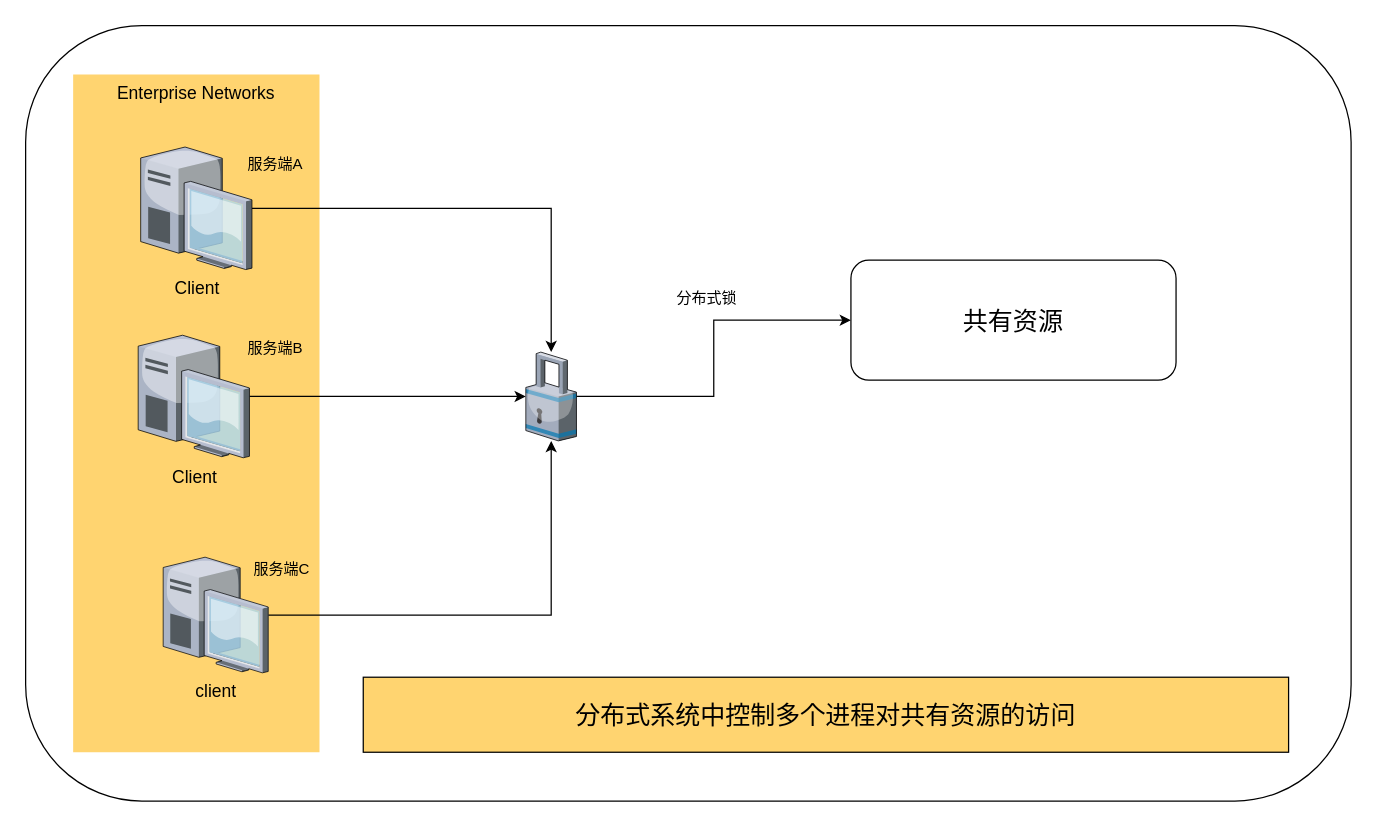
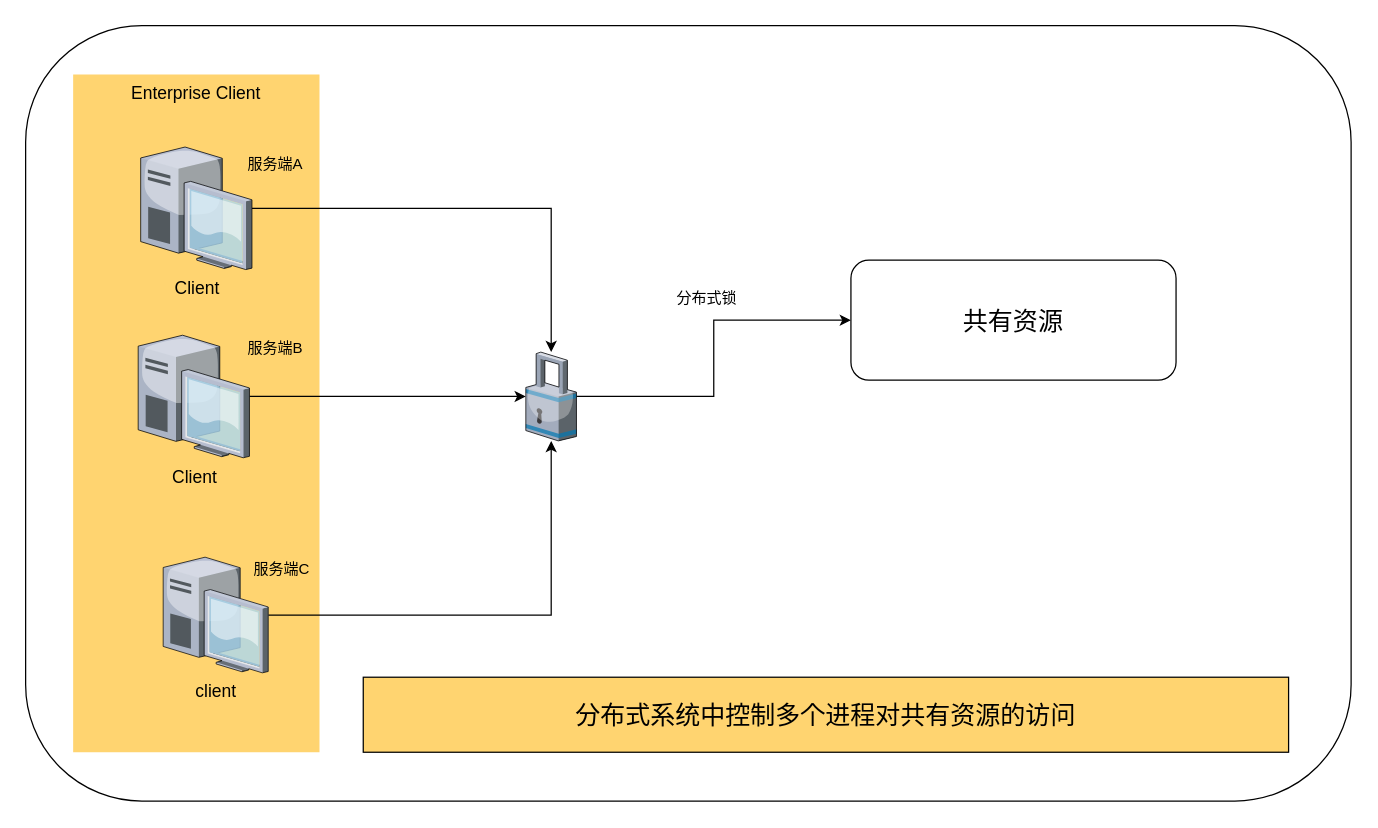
node "Enterprise Networks": label "Enterprise Networks" -> "Enterprise Client"
